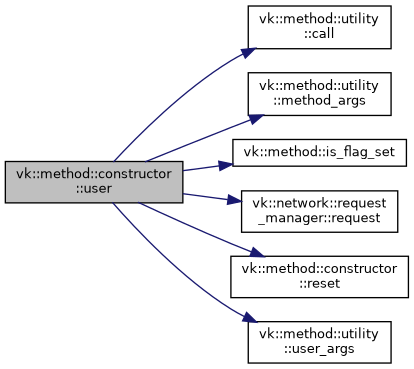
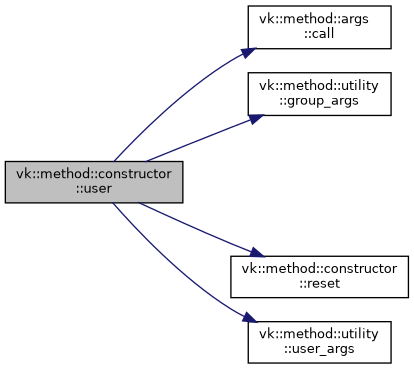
node "vk::method::utility ::call": label "vk::method::utility ::call" -> "vk::method::args ::call"
node "vk::method::utility ::method_args": label "vk::method::utility ::method_args" -> "vk::method::utility ::group_args"
node "vk::method::is_flag_set": removed
node "vk::network::request _manager::request": removed
